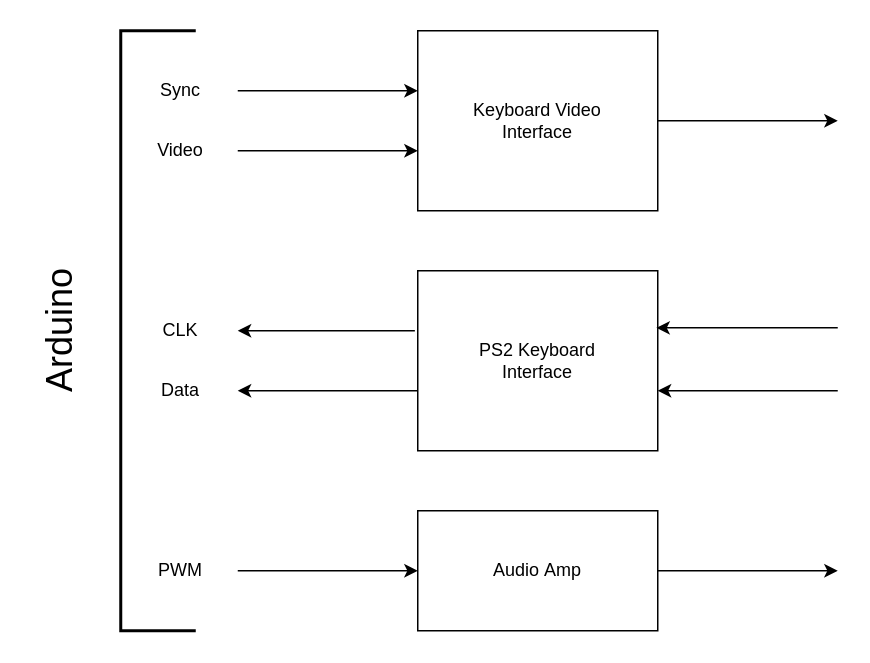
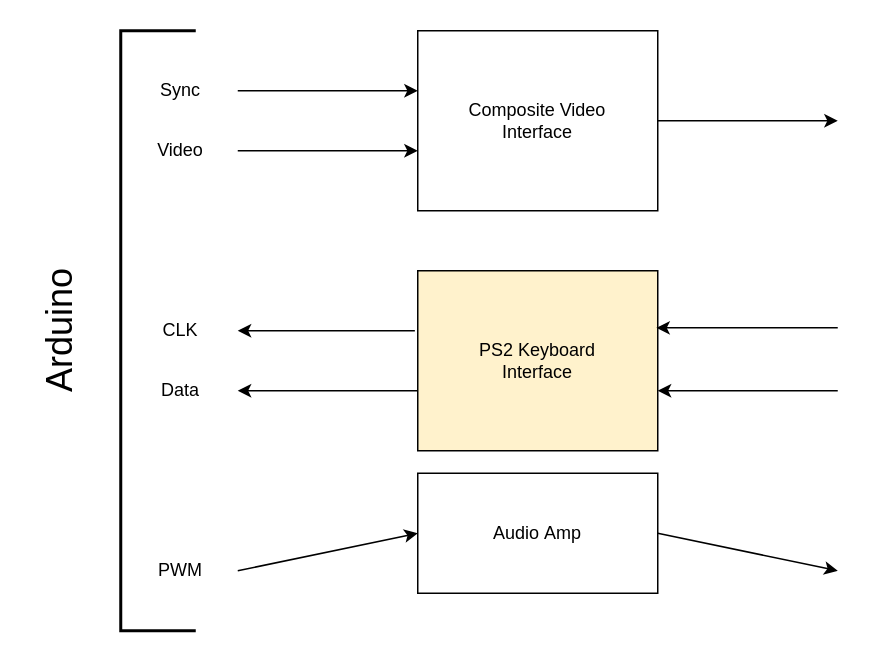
node "Keyboard Video Interface": label "Keyboard Video Interface" -> "Composite Video Interface"
node "PS2 Keyboard Interface": fillcolor #ffffff -> #fff2cc
node "Audio Amp": moved (538, 571) -> (538, 533)
